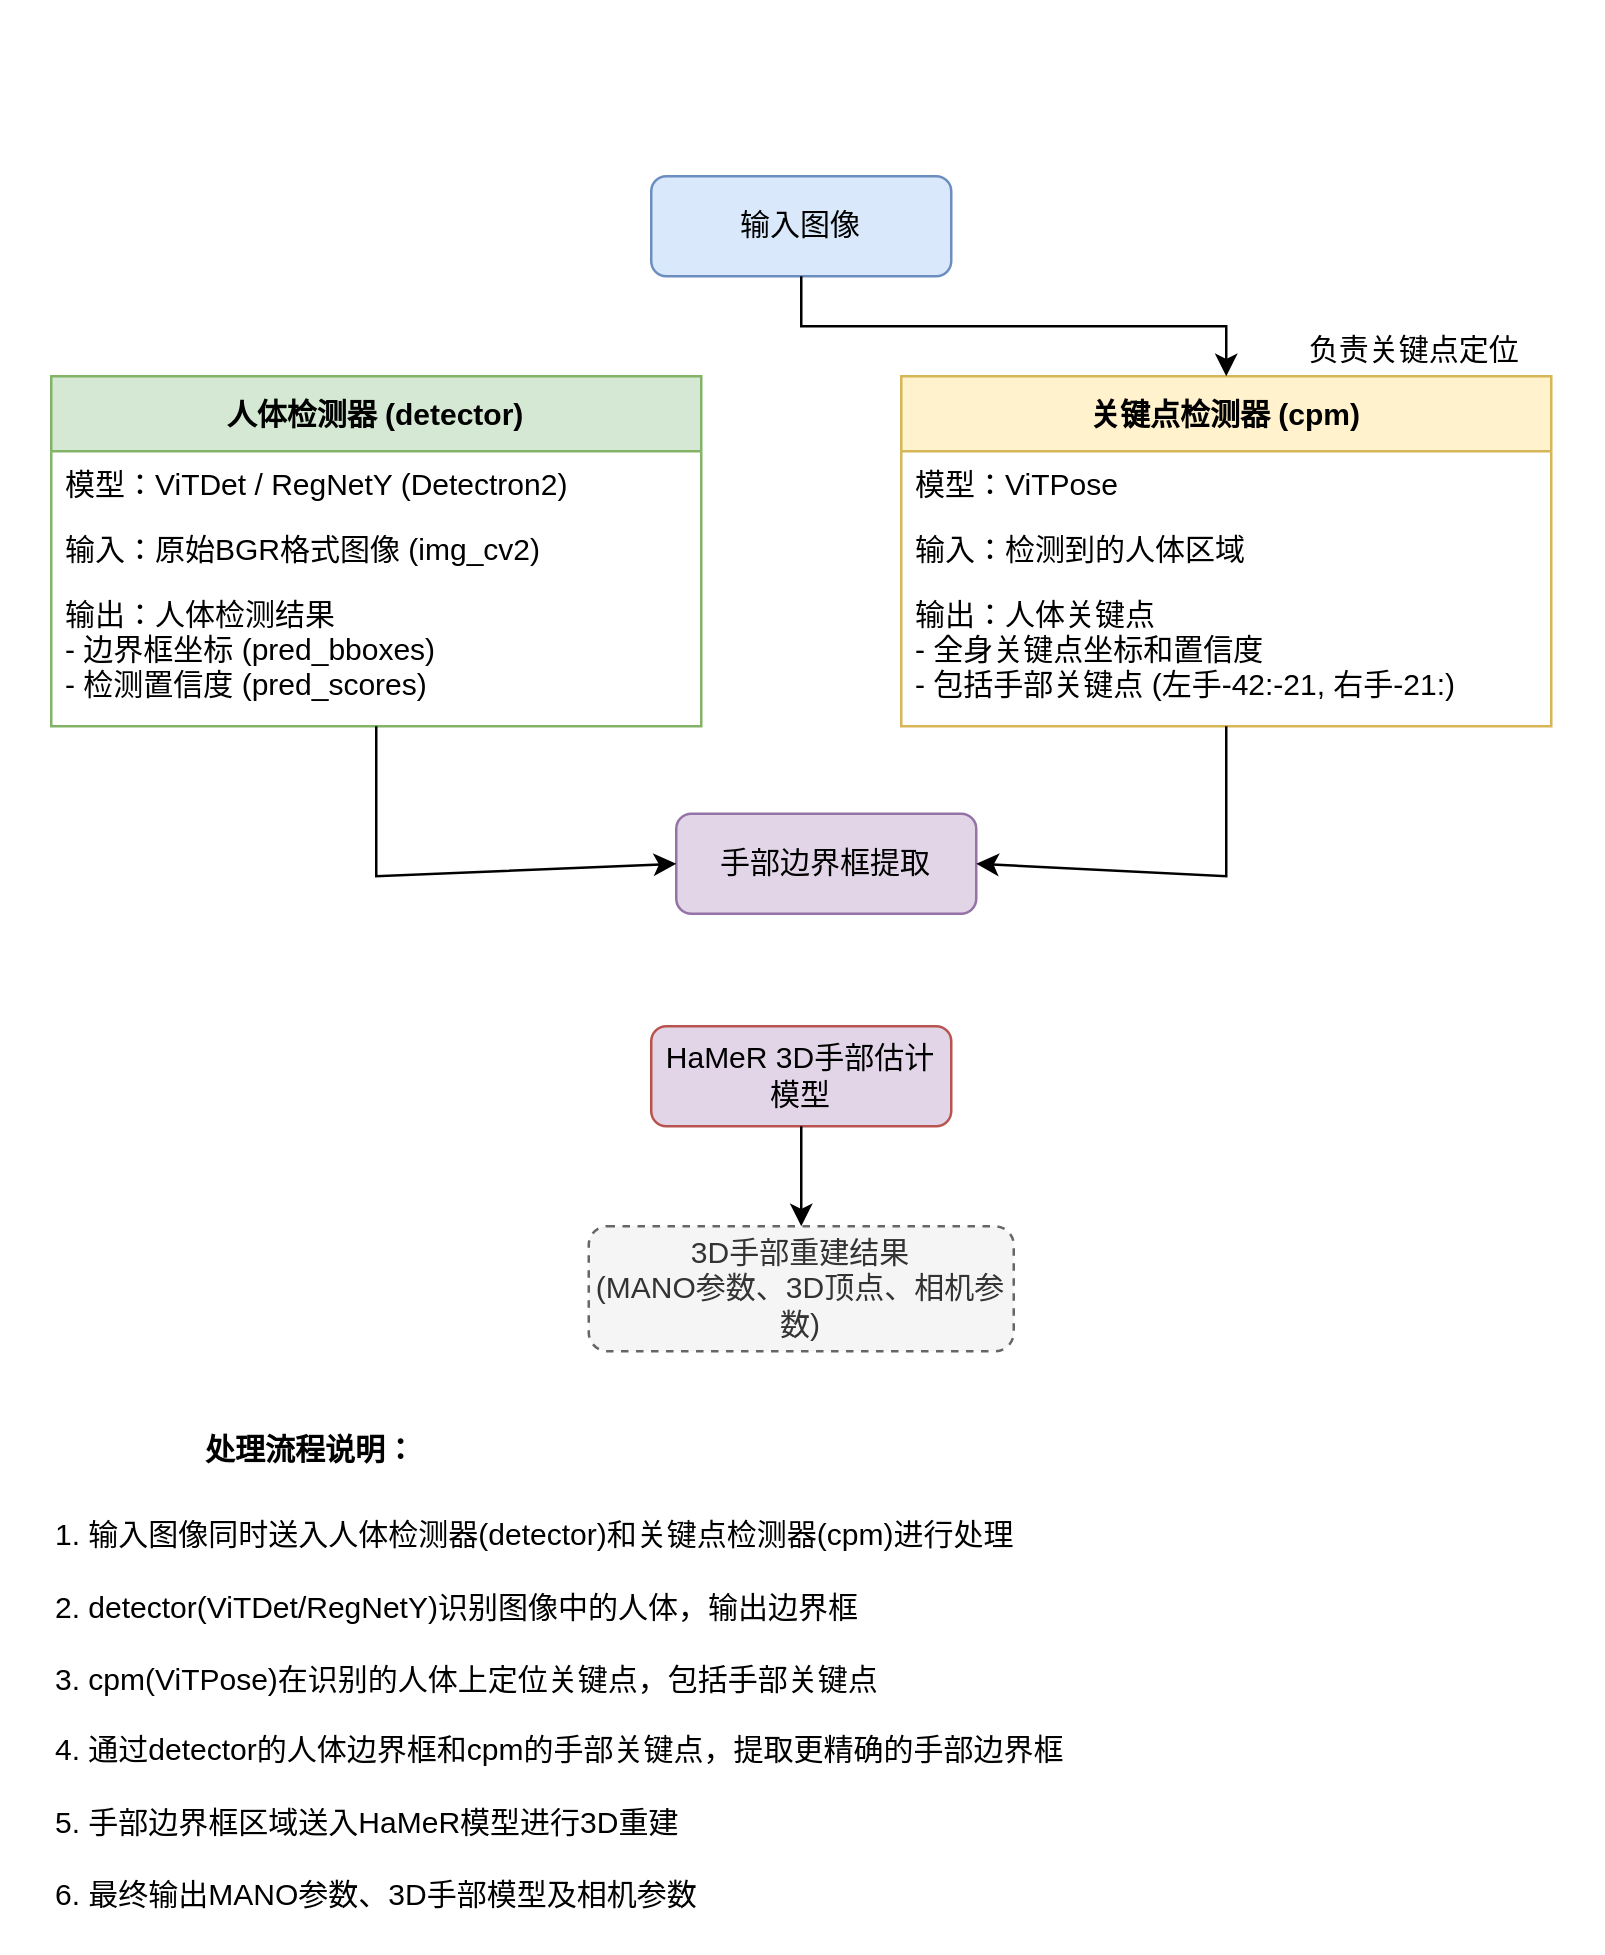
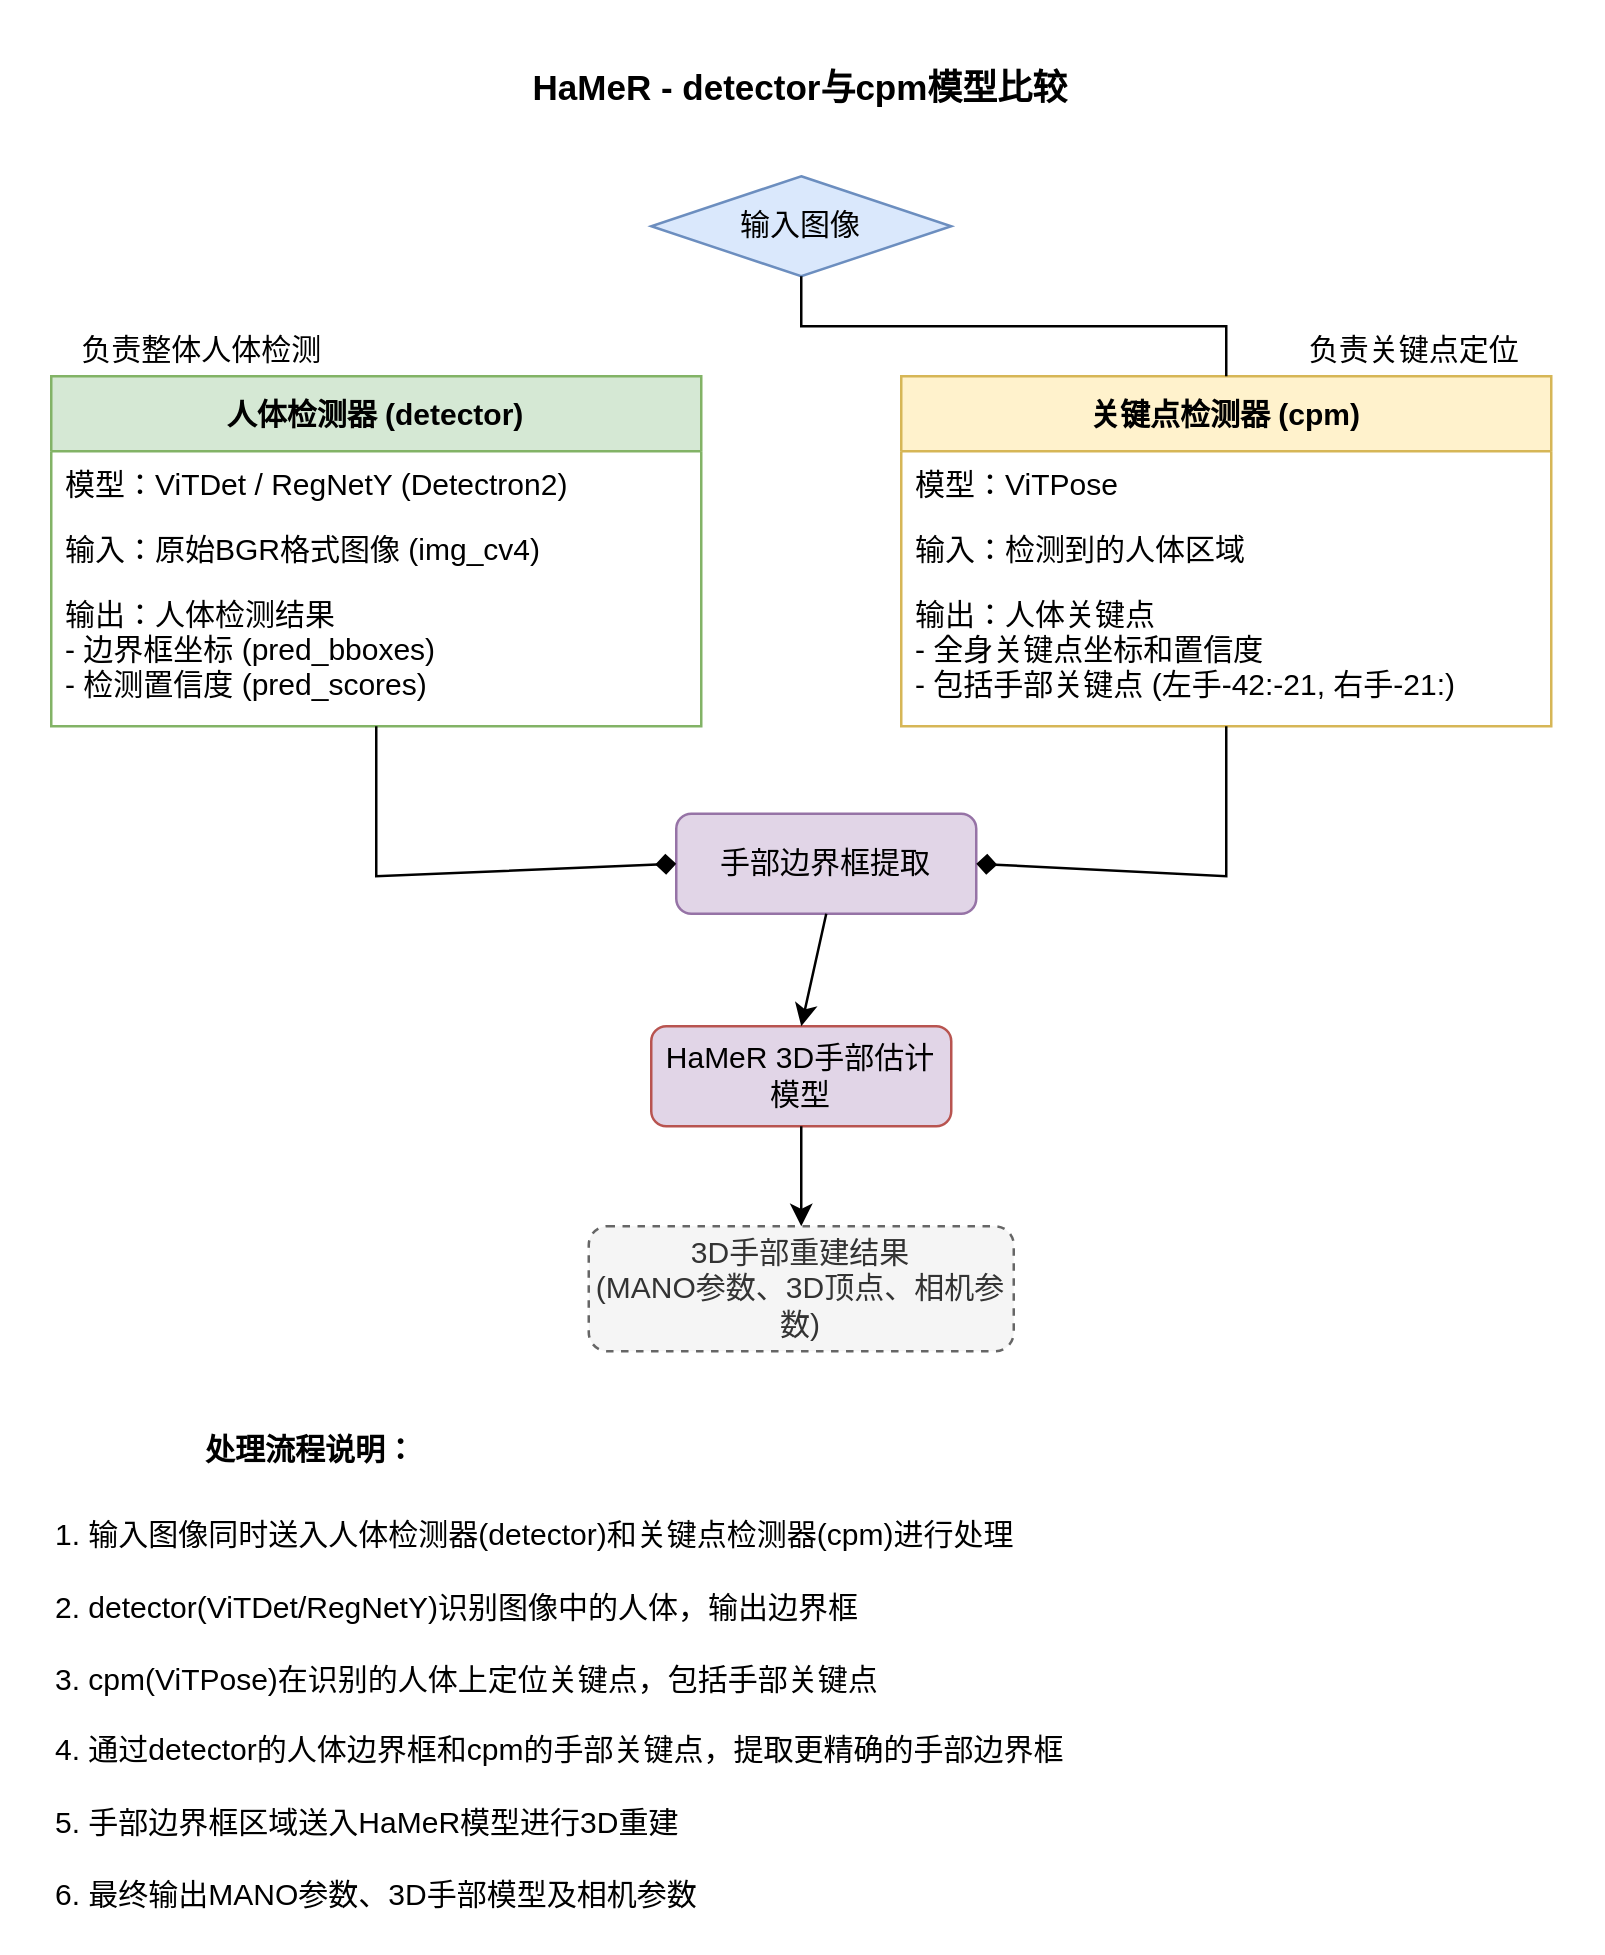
node "HaMeR - detector与cpm模型比较": added
node "输入图像": shape rounded rectangle -> diamond
node "负责整体人体检测": added
edge "输入图像" -> "关键点检测器 (cpm)": arrowhead classic -> none
node "输入：原始BGR格式图像 (img_cv2)": label "输入：原始BGR格式图像 (img_cv2)" -> "输入：原始BGR格式图像 (img_cv4)"
edge "人体检测器 (detector)" -> "手部边界框提取": arrowhead classic -> diamond
edge "关键点检测器 (cpm)" -> "手部边界框提取": arrowhead classic -> diamond
edge "手部边界框提取" -> "HaMeR 3D手部估计模型": added
